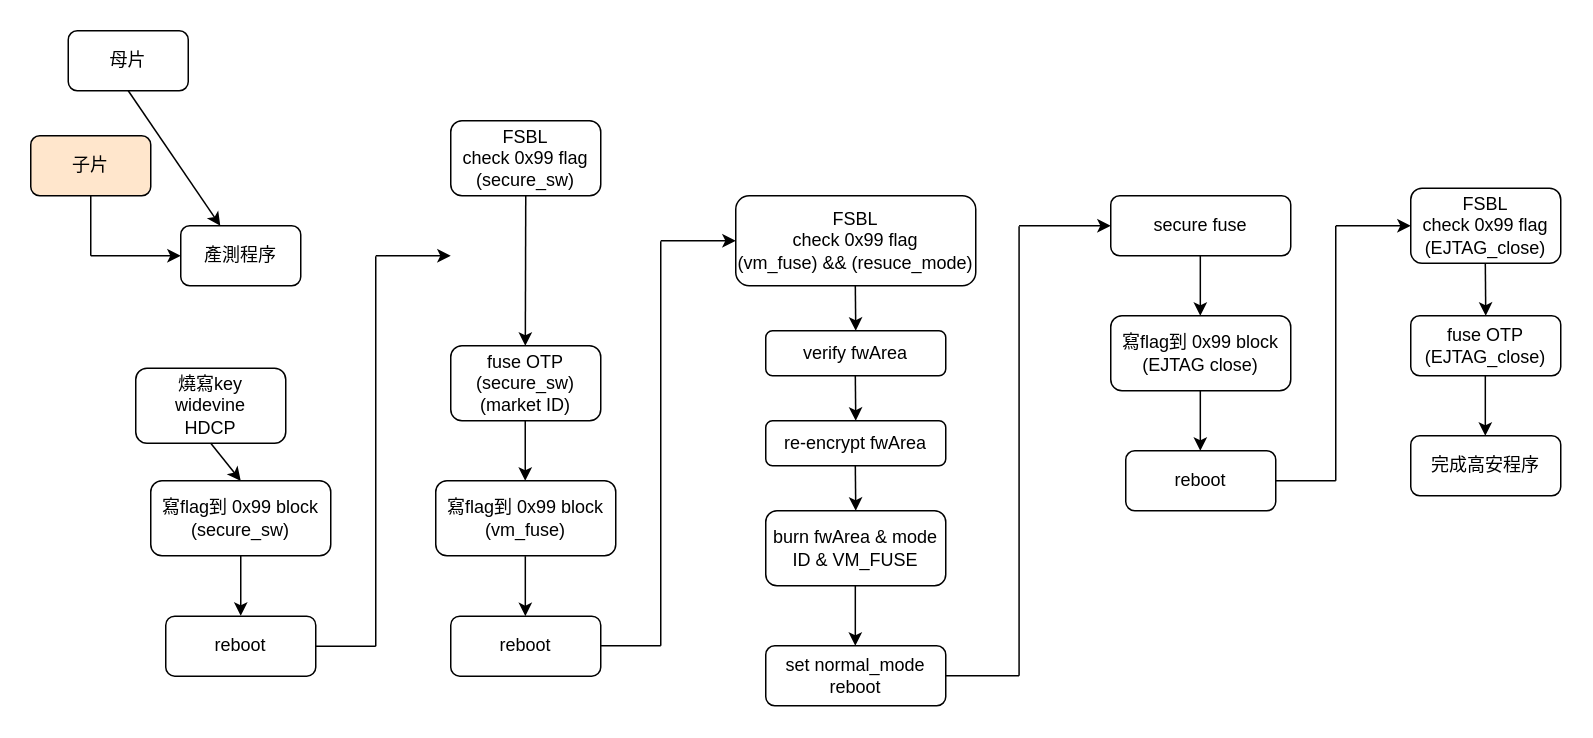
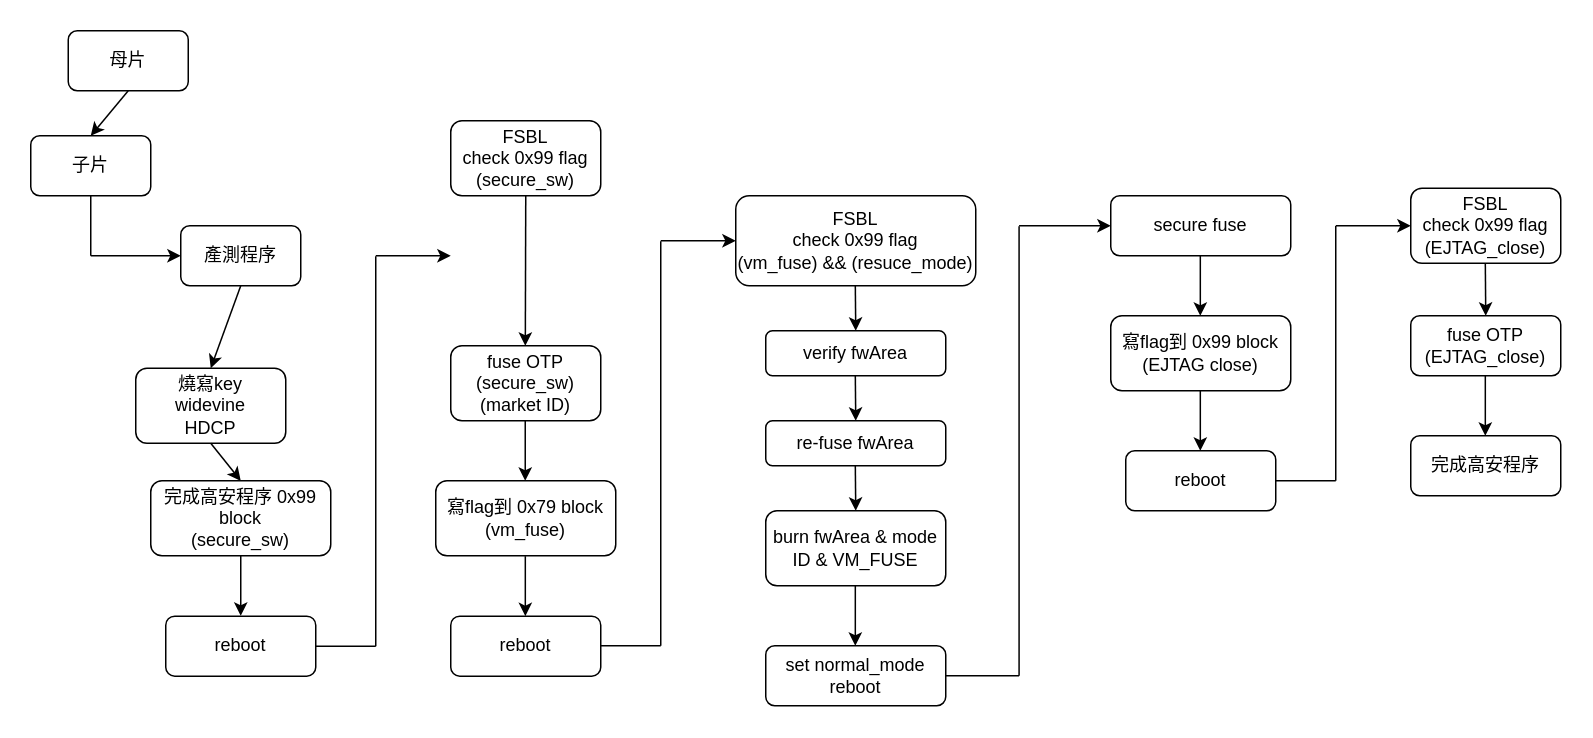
edge "母片" -> "產測程序": now "母片" -> "子片"
node "子片": fillcolor #ffe6cc -> #ffffff
edge "產測程序" -> "燒寫key widevine HDCP": added
node "re-encrypt fwArea": label "re-encrypt fwArea" -> "re-fuse fwArea"
node "寫flag到 0x99 block (secure_sw)": label "寫flag到 0x99 block (secure_sw)" -> "完成高安程序 0x99 block (secure_sw)"
node "寫flag到 0x99 block (vm_fuse)": label "寫flag到 0x99 block (vm_fuse)" -> "寫flag到 0x79 block (vm_fuse)"
